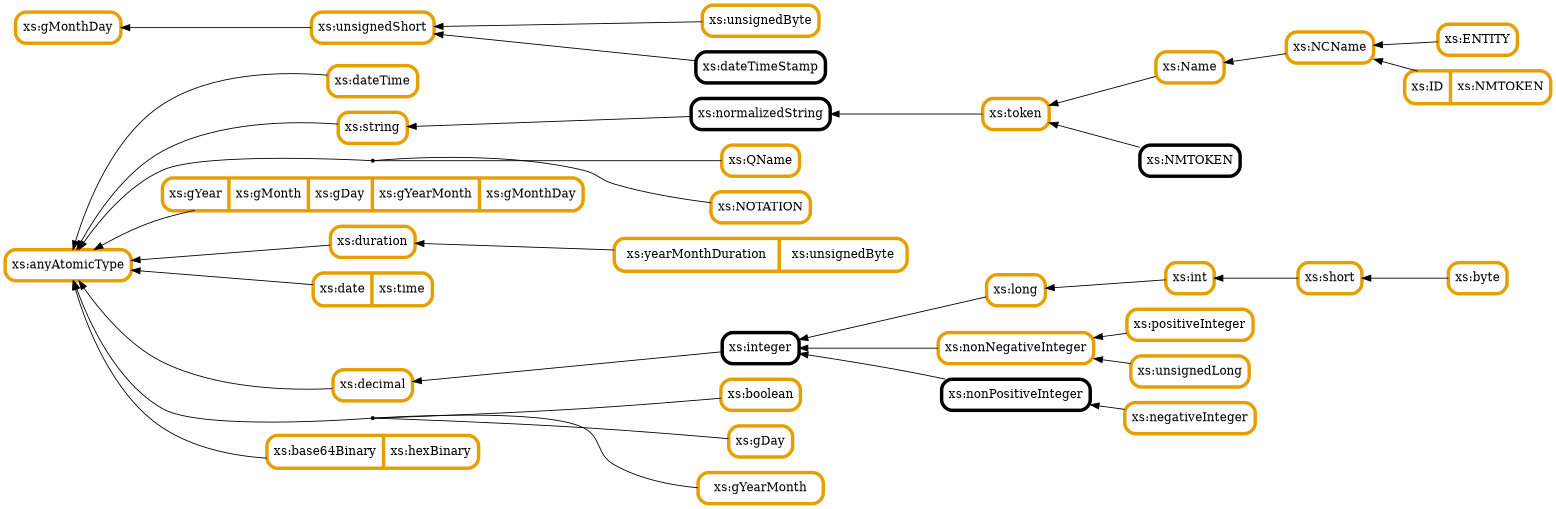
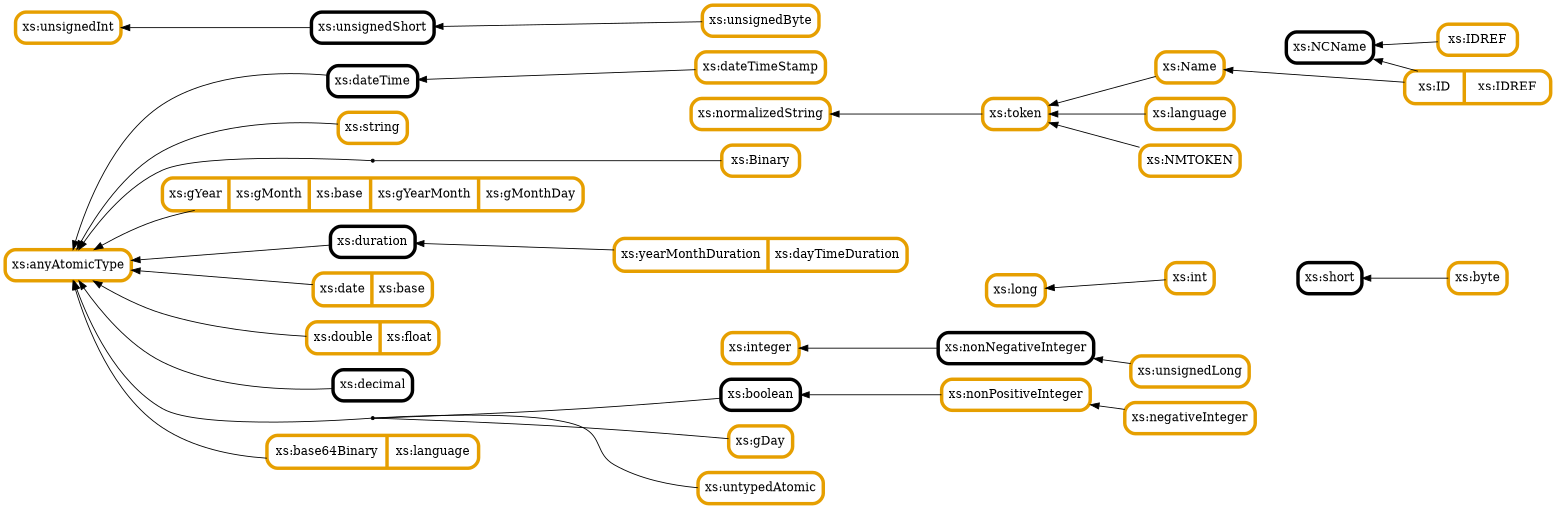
node "xs:gMonthDay": label "xs:gMonthDay" -> "xs:unsignedInt"
node "xs:unsignedShort": color #e69f00 -> black
node "xs:ENTITY": label "xs:ENTITY" -> "xs:IDREF"
edge "xs:dateTimeStamp" -> "xs:unsignedShort": now "xs:dateTimeStamp" -> "xs:dateTime"
node "xs:NCName": color #e69f00 -> black
edge "xs:NCName" -> "xs:Name": now "xs:ID" -> "xs:Name"
node "xs:dateTimeStamp": color black -> #e69f00
node "xs:dateTime": color #e69f00 -> black
node "xs:ID": text "xs:NMTOKEN" -> "xs:IDREF"
node "xs:normalizedString": color black -> #e69f00
node "xs:language": added
edge "xs:normalizedString" -> "xs:string": removed
node "xs:QName": label "xs:QName" -> "xs:Binary"
node "xs:NMTOKEN": color black -> #e69f00
node "xs:gYear": text "xs:gDay" -> "xs:base"
node "xs:NOTATION": removed
node "xs:duration": color #e69f00 -> black
node "xs:yearMonthDuration": text "xs:unsignedByte" -> "xs:dayTimeDuration"
edge "xs:short" -> "xs:int": removed
node "xs:short": color #e69f00 -> black
node "xs:date": text "xs:time" -> "xs:base"
edge "xs:long" -> "xs:integer": removed
node "xs:positiveInteger": removed
node "xs:double": added
node "xs:integer": color black -> #e69f00
node "xs:nonNegativeInteger": color #e69f00 -> black
edge "xs:integer" -> "xs:decimal": removed
edge "xs:nonPositiveInteger" -> "xs:integer": now "xs:nonPositiveInteger" -> "xs:boolean"
node "xs:decimal": color #e69f00 -> black
node "xs:boolean": color #e69f00 -> black
node "xs:nonPositiveInteger": color black -> #e69f00
node "xs:base64Binary": text "xs:hexBinary" -> "xs:language"
node "xs:gYearMonth": label "xs:gYearMonth" -> "xs:untypedAtomic"
